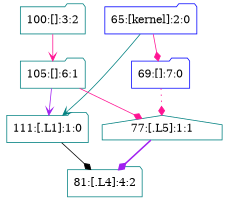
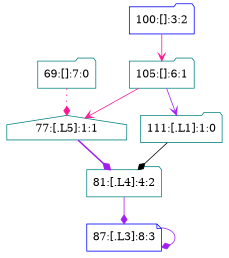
node "100:[]:3:2": color teal -> blue
node "65:[kernel]:2:0": removed
node "69:[]:7:0": color blue -> teal
edge "105:[]:6:1" -> "77:[.L5]:1:1": arrowhead diamond -> vee
node "87:[.L3]:8:3": added
